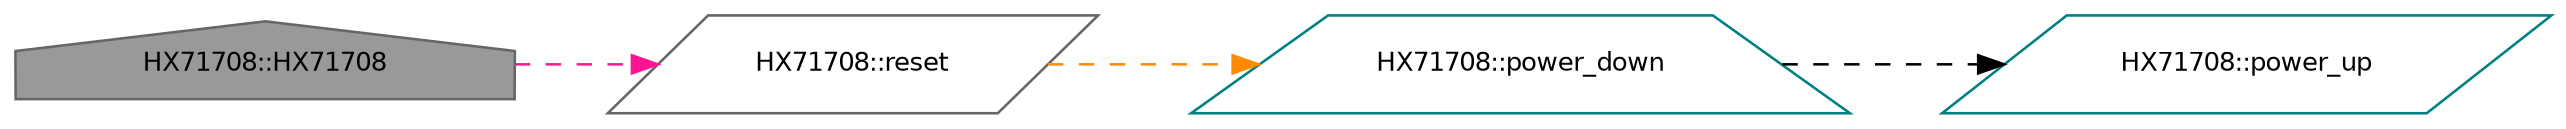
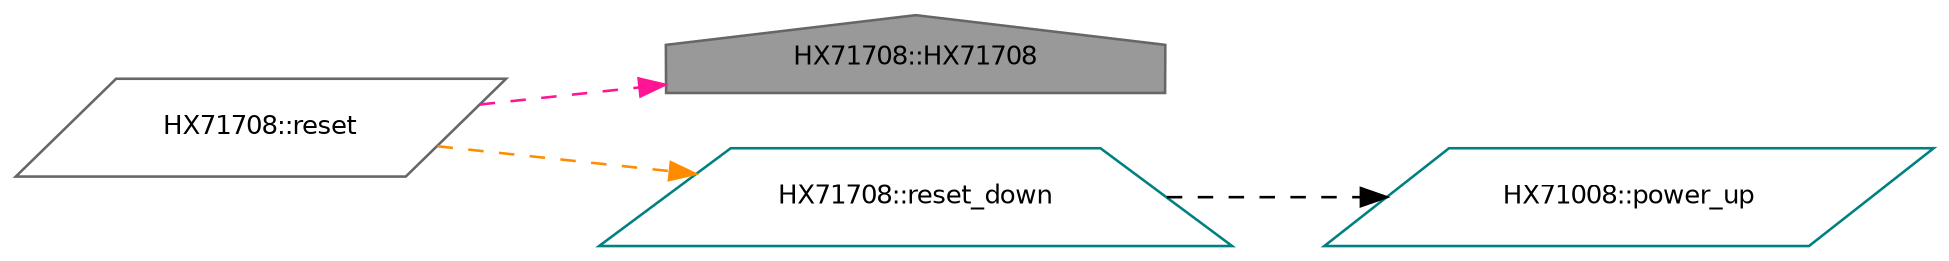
edge "HX71708::HX71708" -> "HX71708::reset": reversed
node "HX71708::power_down": label "HX71708::power_down" -> "HX71708::reset_down"
node "HX71708::power_up": label "HX71708::power_up" -> "HX71008::power_up"
